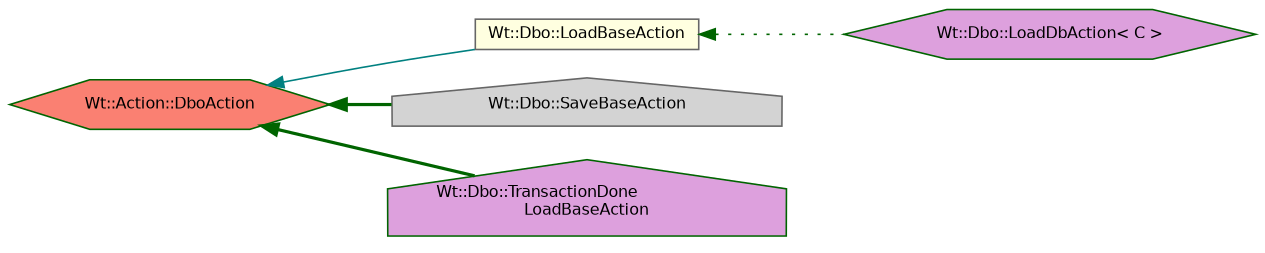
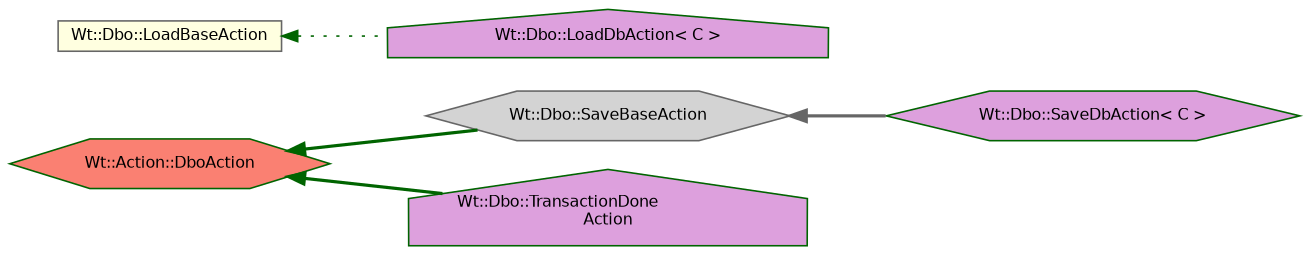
node "Wt::Dbo::LoadDbAction< C >": shape hexagon -> house
edge "Wt::Dbo::LoadBaseAction" -> "Wt::Action::DboAction": removed
node "Wt::Dbo::SaveBaseAction": shape house -> hexagon
node "Wt::Dbo::SaveDbAction< C >": added
node "Wt::Dbo::TransactionDone LoadBaseAction": label "Wt::Dbo::TransactionDone LoadBaseAction" -> "Wt::Dbo::TransactionDone Action"
